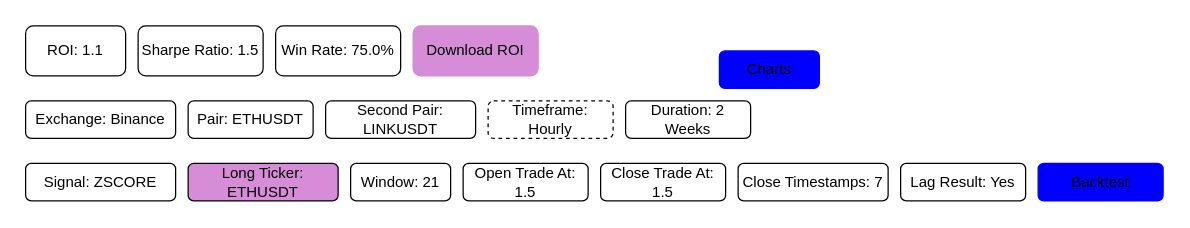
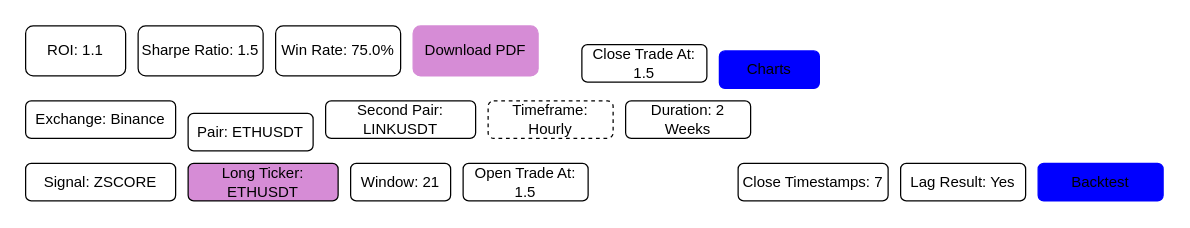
node "Download ROI": label "Download ROI" -> "Download PDF"
node "Pair: ETHUSDT": moved (251, 119) -> (251, 132)
node "Close Trade At: 1.5": moved (663, 182) -> (644, 63)
